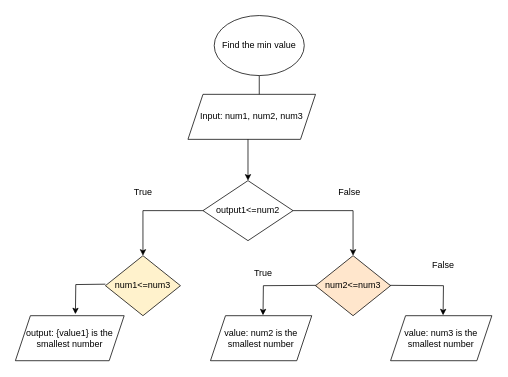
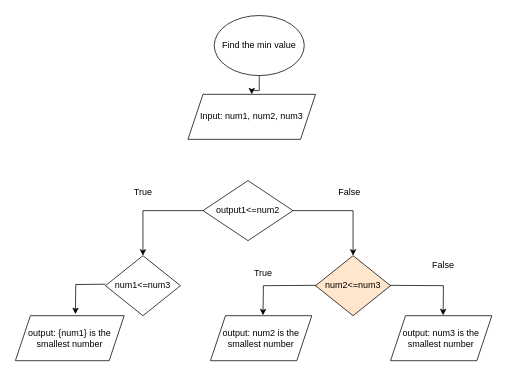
edge "Find the min value" -> "output1<=num2": now "Find the min value" -> "Input: num1, num2, num3"
node "num1<=num3": fillcolor #fff2cc -> #ffffff
node "output: {value1} is the smallest number": label "output: {value1} is the smallest number" -> "output: {num1} is the smallest number"
node "value: num2 is the smallest number": label "value: num2 is the smallest number" -> "output: num2 is the smallest number"
node "value: num3 is the smallest number": label "value: num3 is the smallest number" -> "output: num3 is the smallest number"
